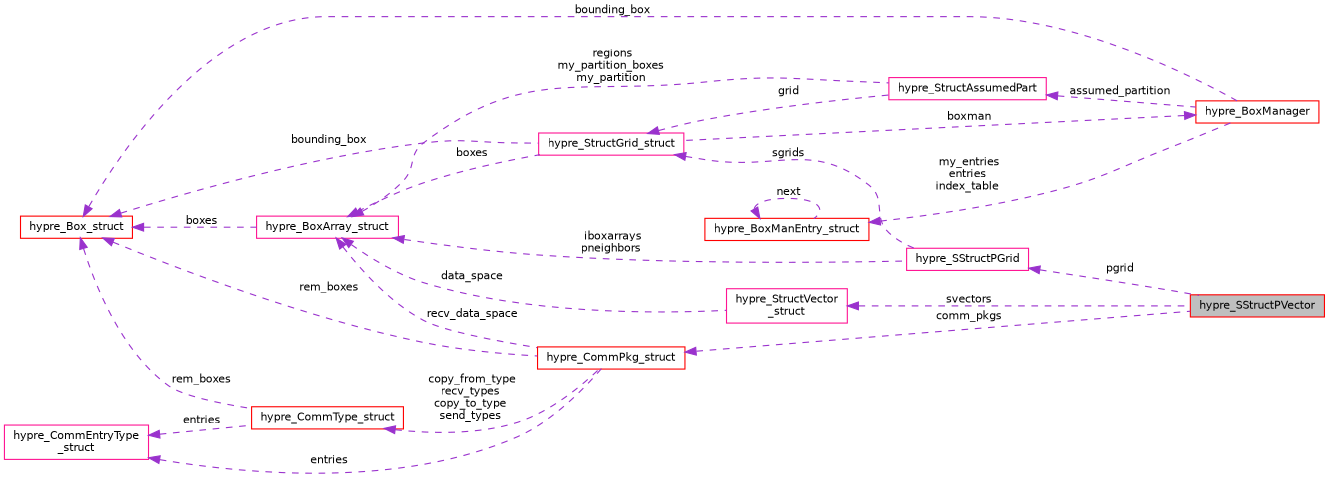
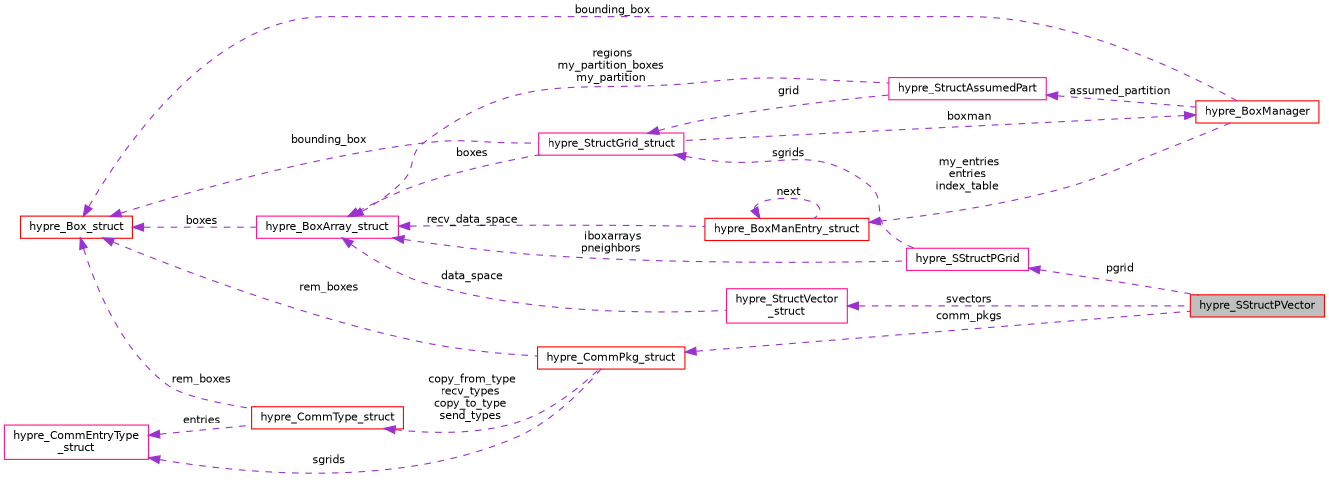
edge "hypre_CommPkg_struct" -> "hypre_BoxArray_struct": now "hypre_BoxManEntry_struct" -> "hypre_BoxArray_struct"
edge "hypre_CommPkg_struct" -> "hypre_CommEntryType _struct": label " entries" -> " sgrids"
